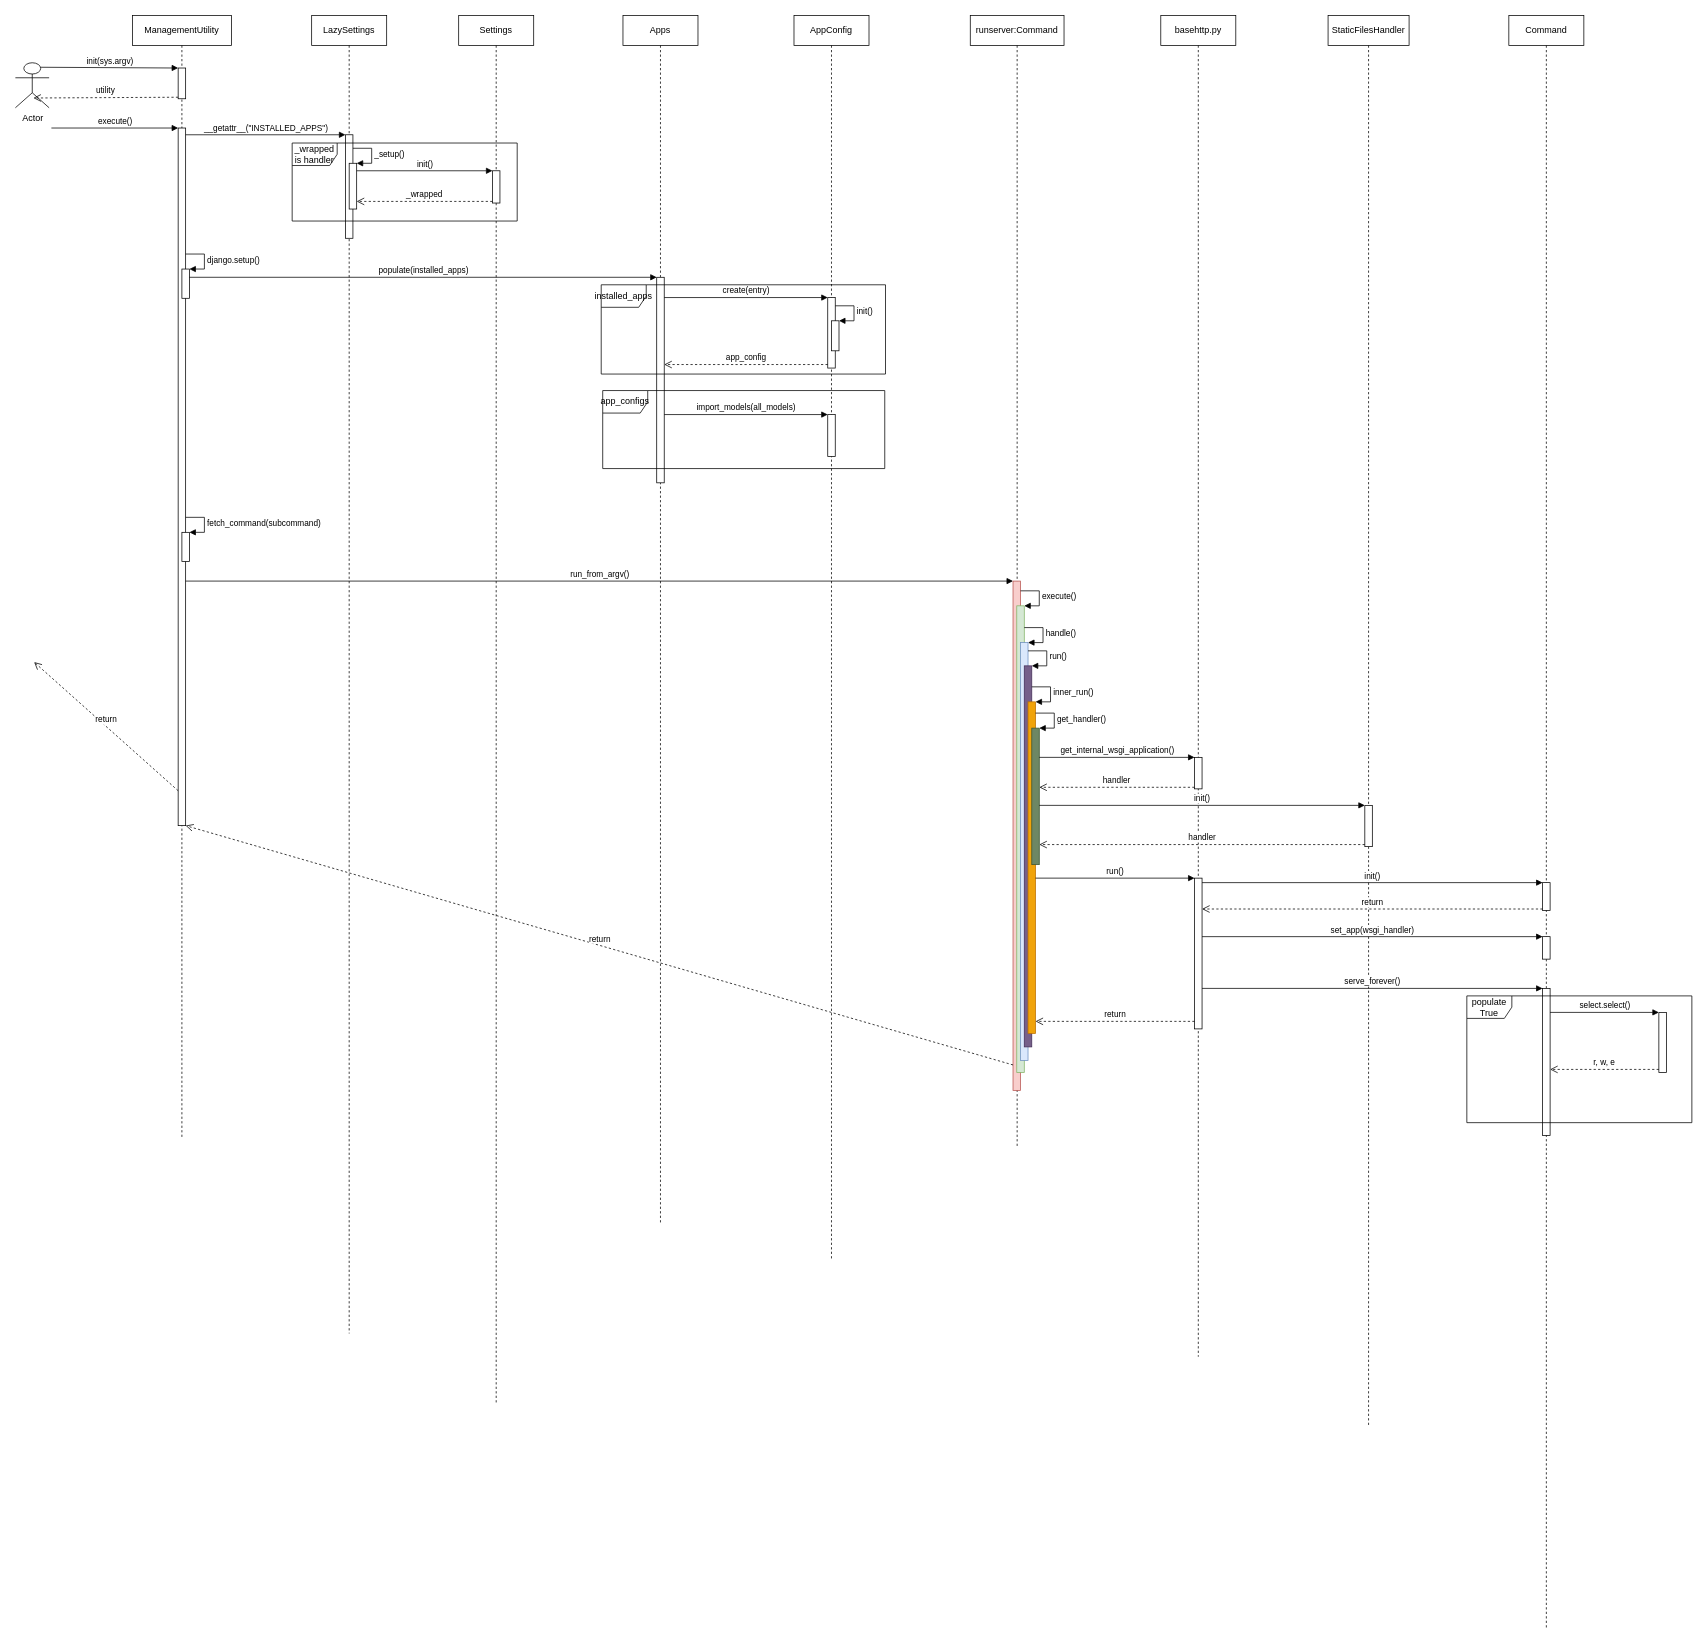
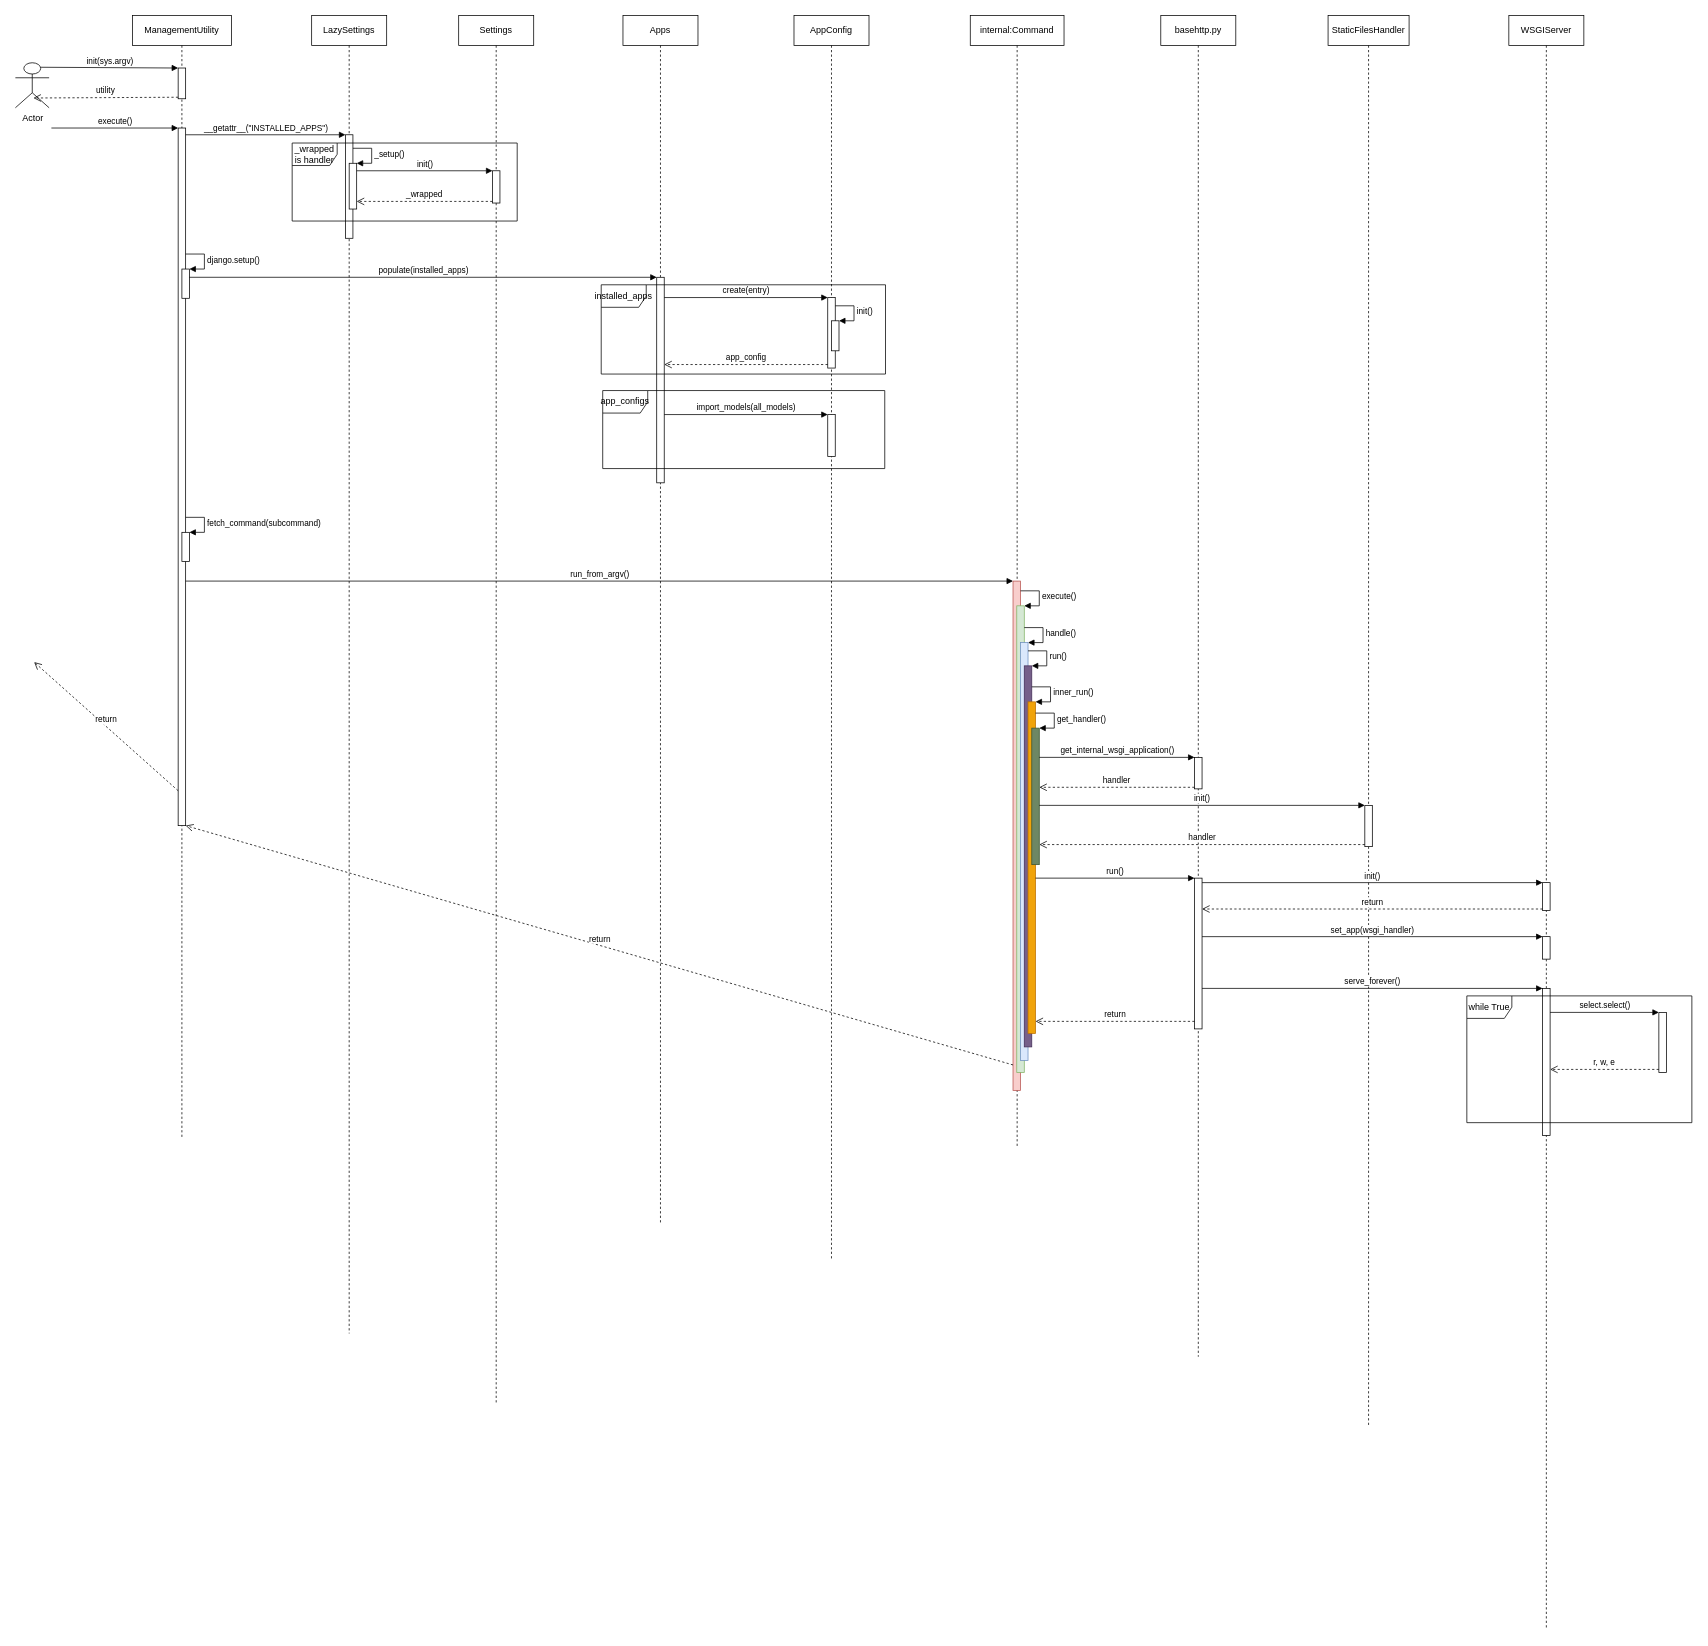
node "runserver:Command": label "runserver:Command" -> "internal:Command"
node "Command": label "Command" -> "WSGIServer"
node "populate True": label "populate True" -> "while True"
